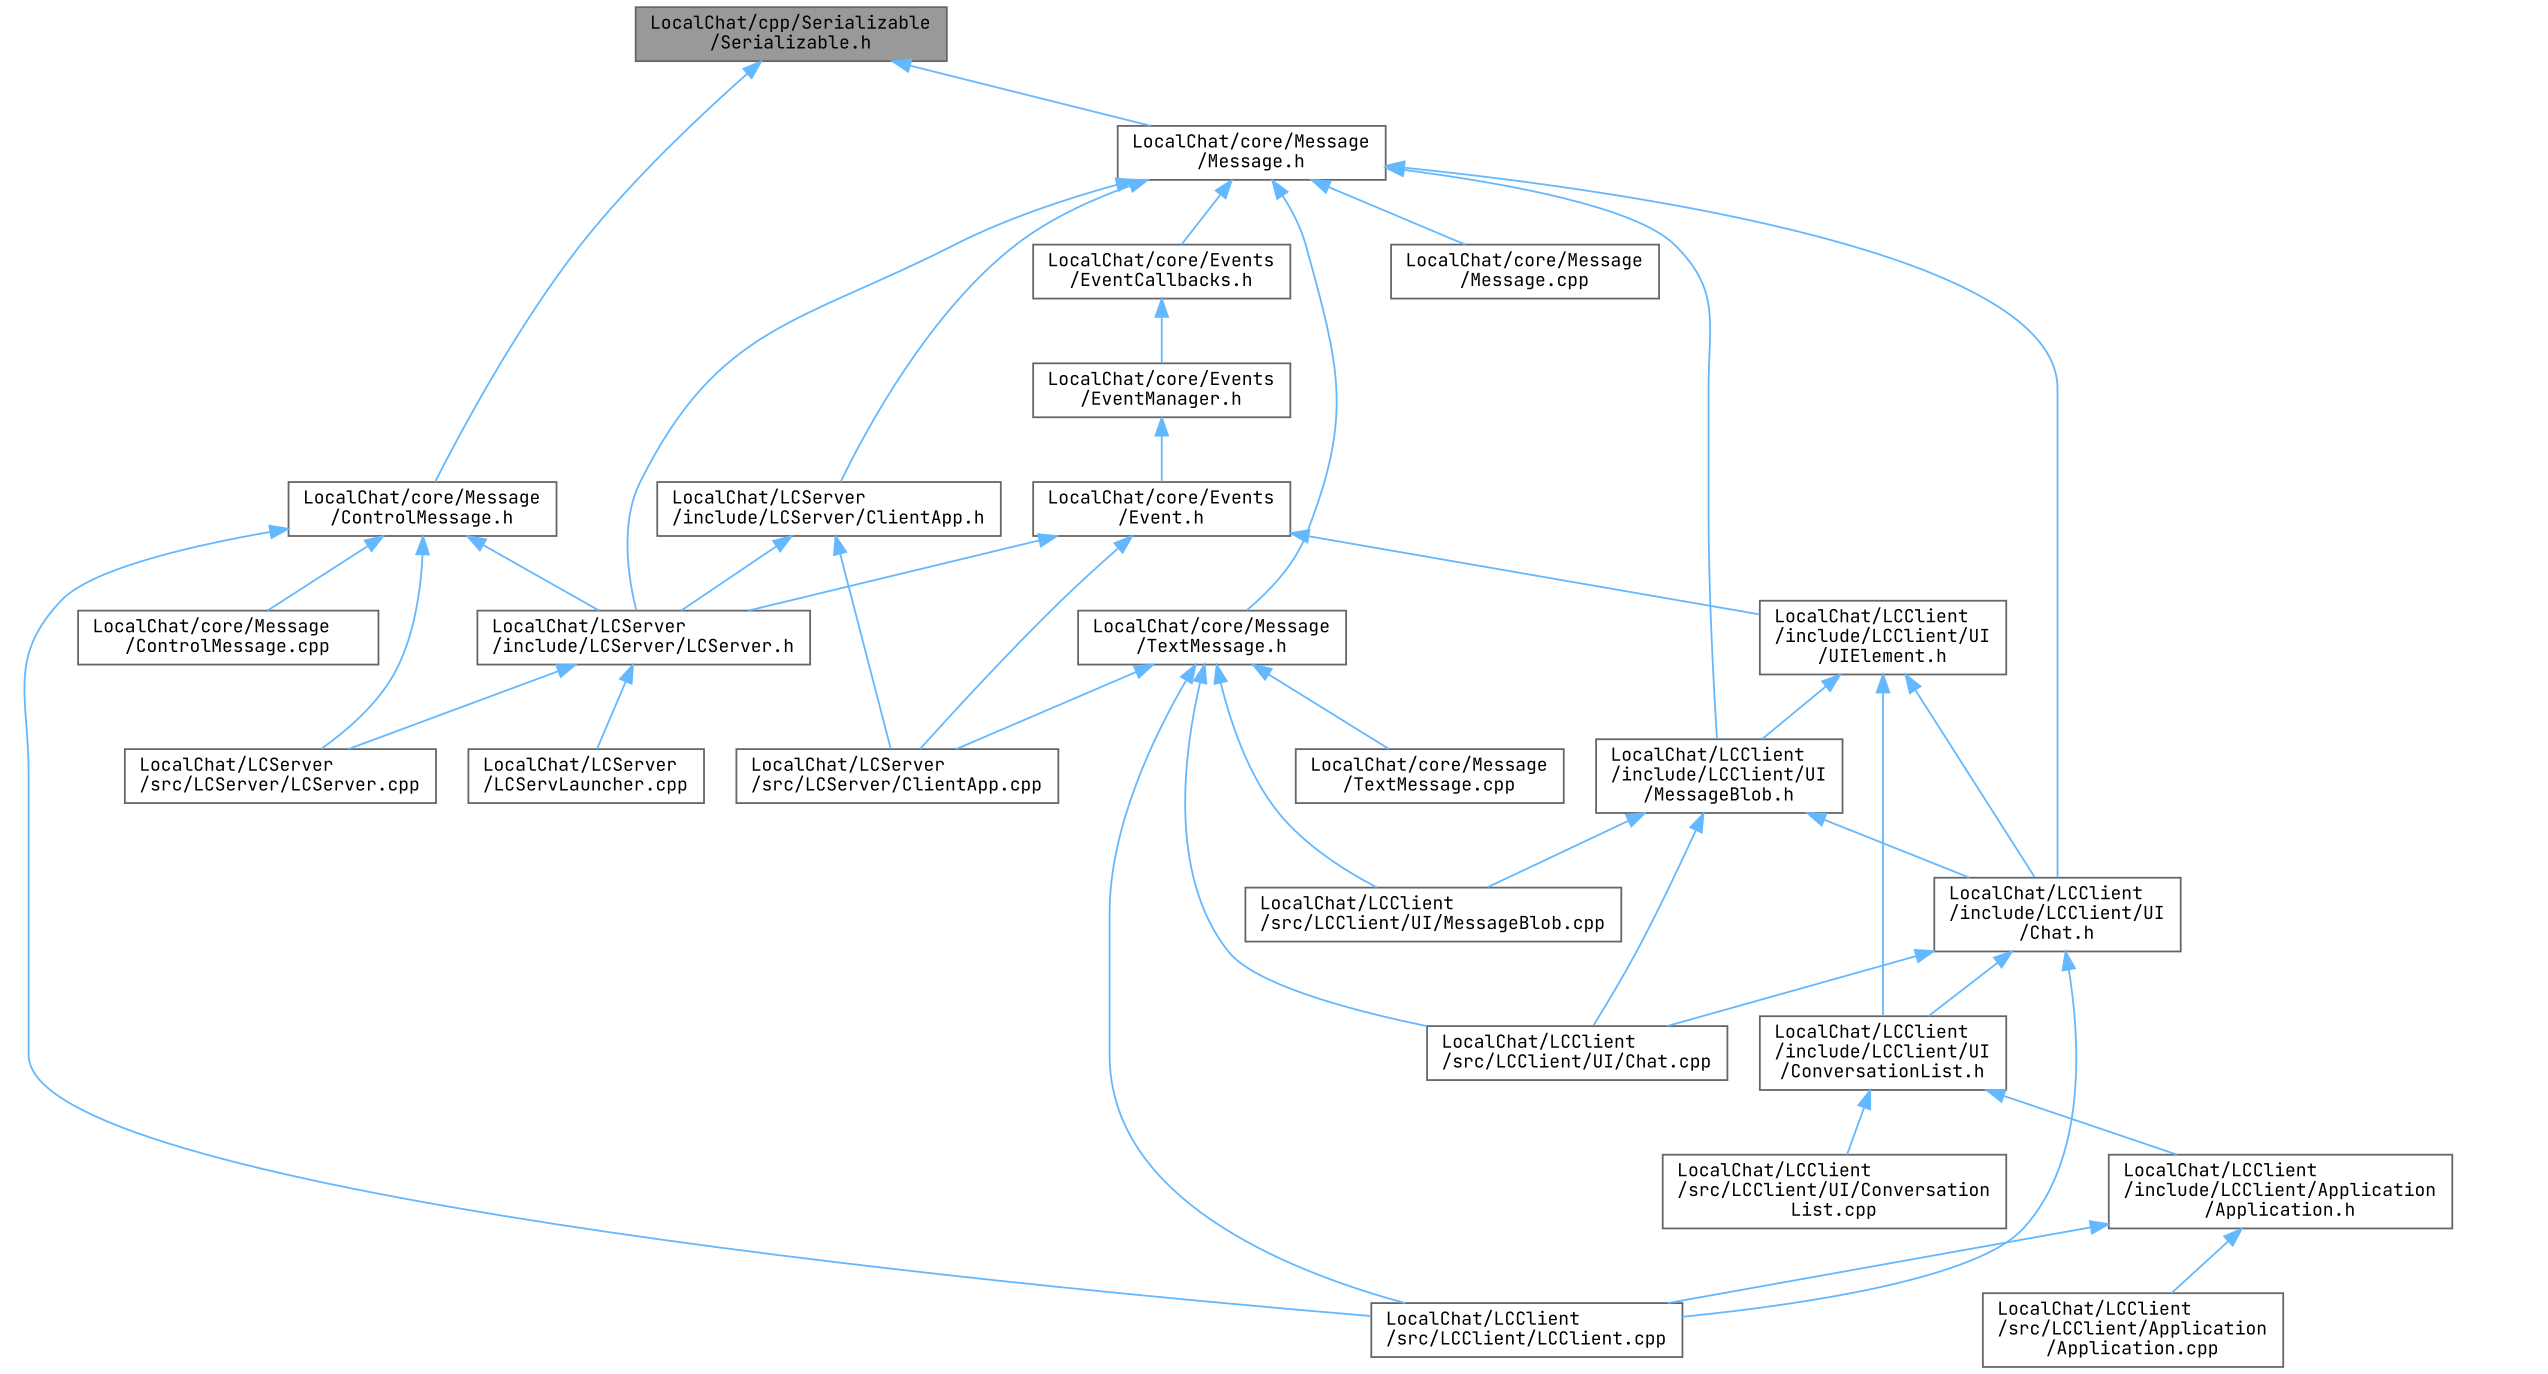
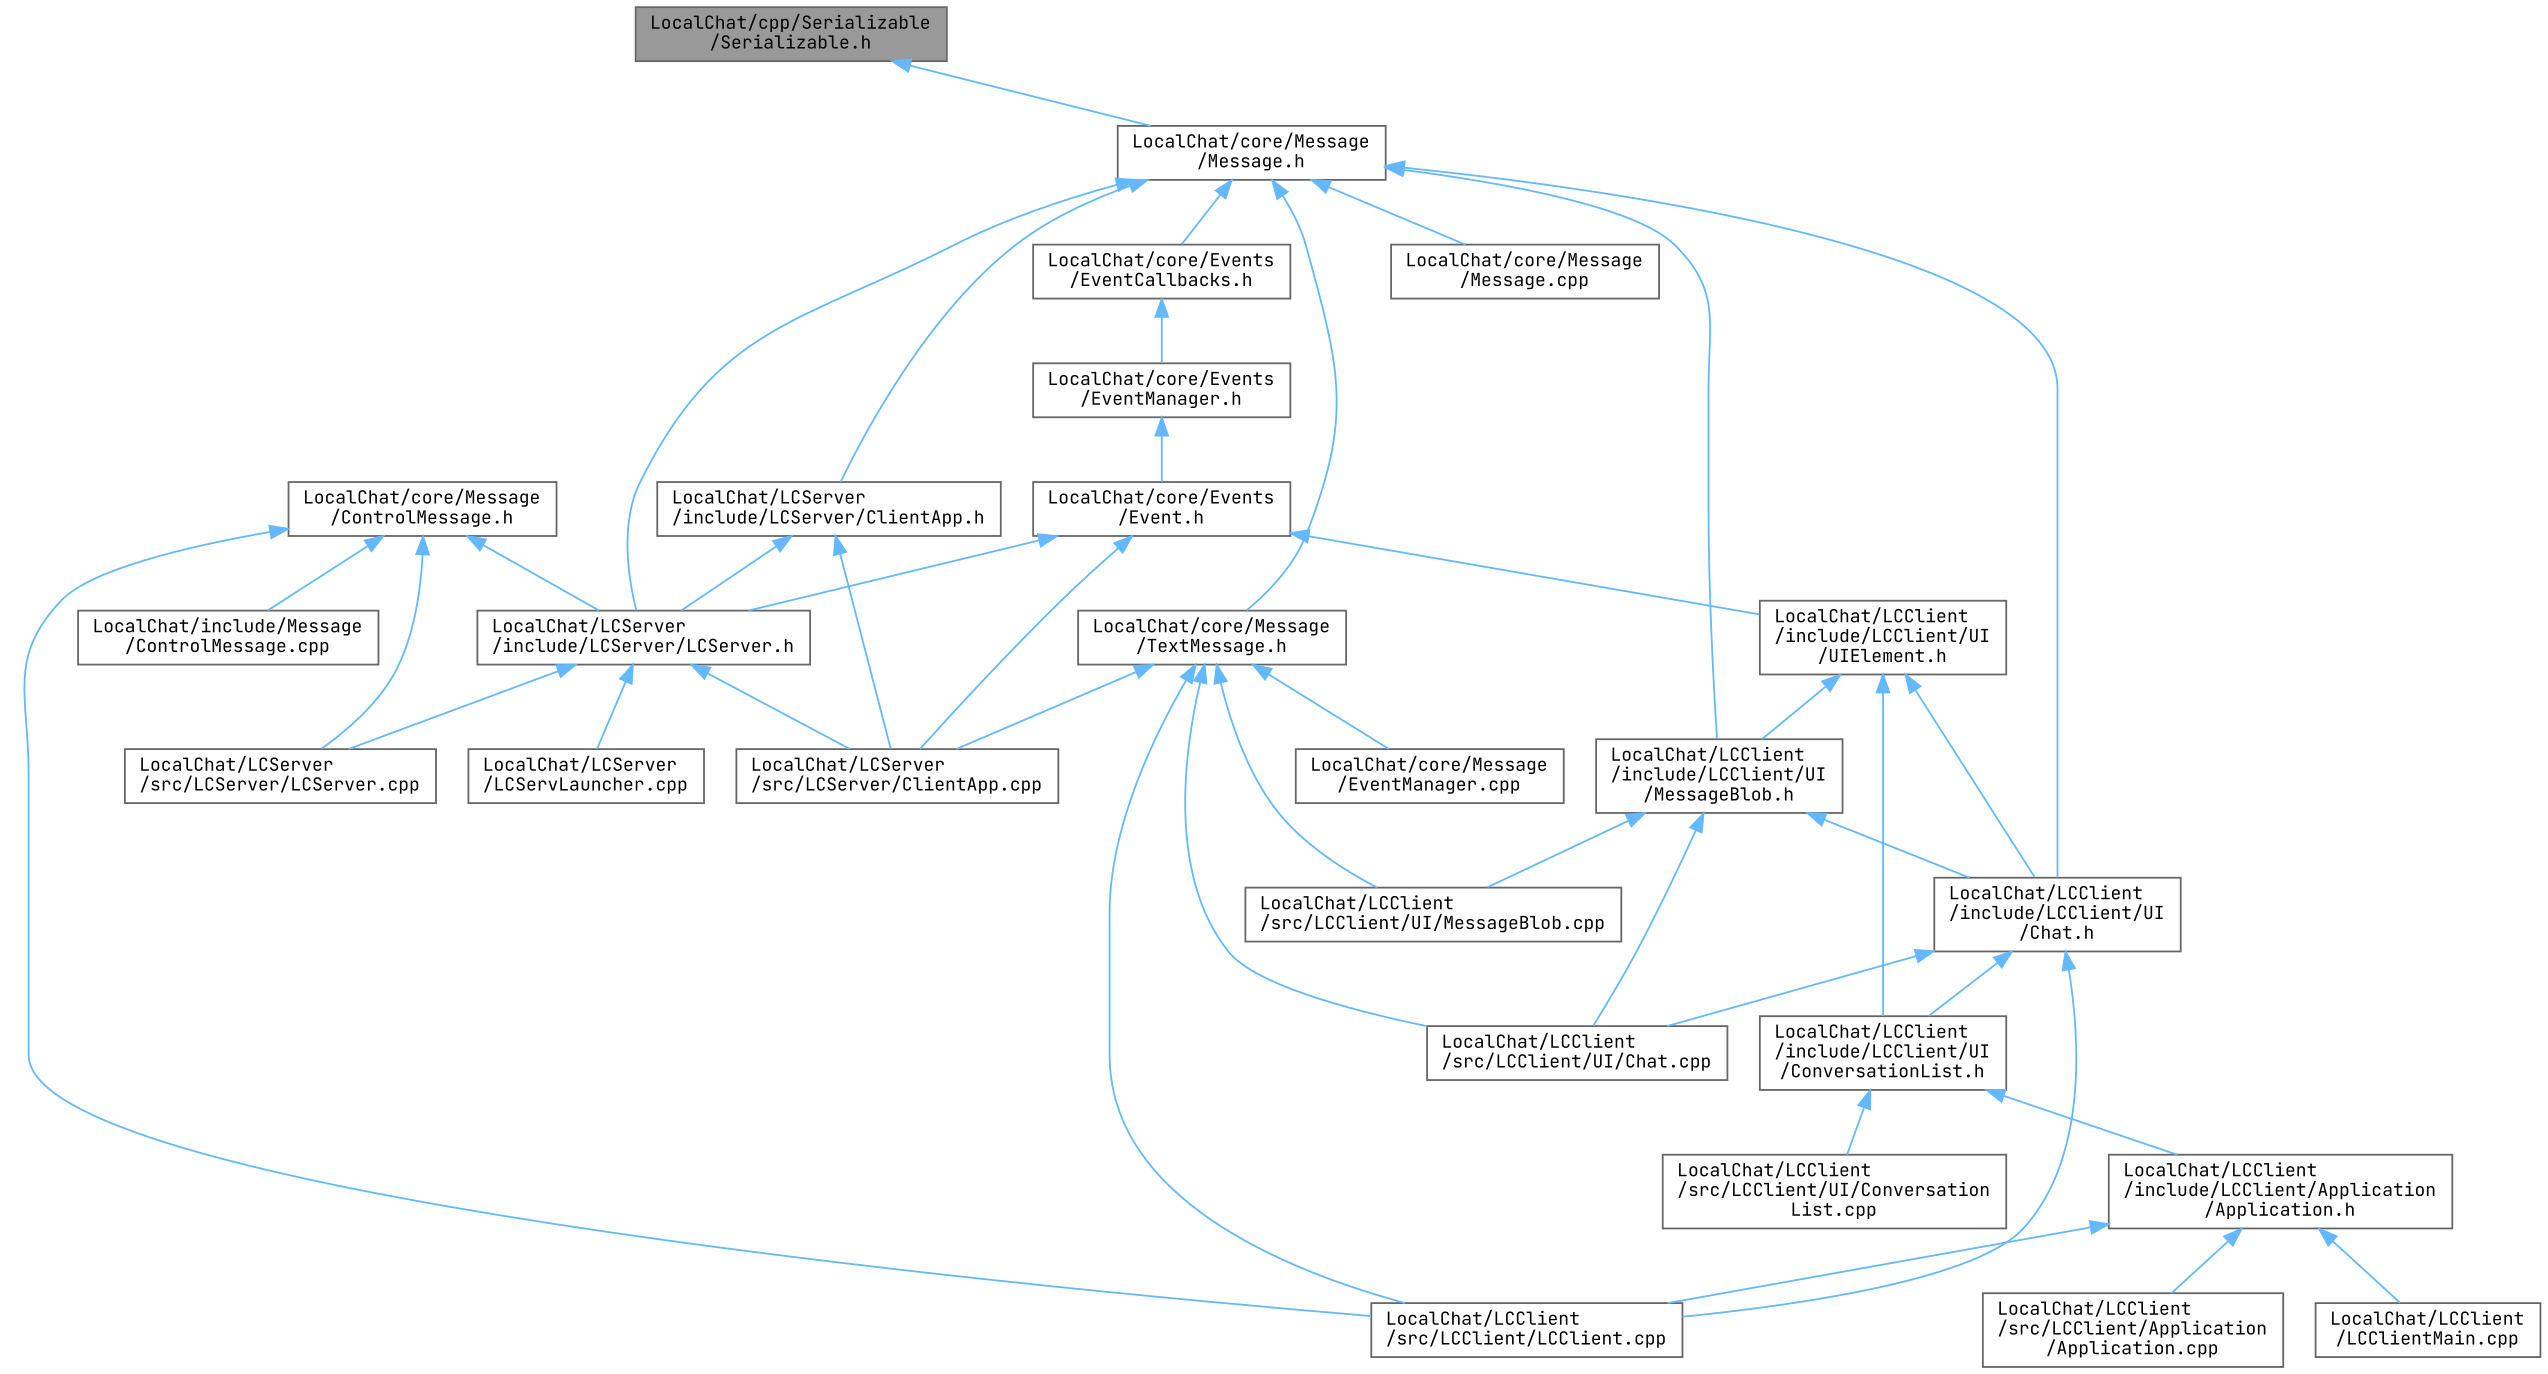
edge "LocalChat/core/Message /ControlMessage.h" -> "LocalChat/cpp/Serializable /Serializable.h": removed
node "LocalChat/core/Message /ControlMessage.cpp": label "LocalChat/core/Message /ControlMessage.cpp" -> "LocalChat/include/Message /ControlMessage.cpp"
edge "LocalChat/LCServer /src/LCServer/ClientApp.cpp" -> "LocalChat/LCServer /include/LCServer/LCServer.h": added
node "LocalChat/core/Message /TextMessage.cpp": label "LocalChat/core/Message /TextMessage.cpp" -> "LocalChat/core/Message /EventManager.cpp"
node "LocalChat/LCClient /LCClientMain.cpp": added
